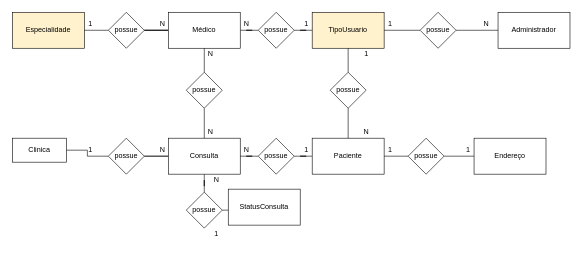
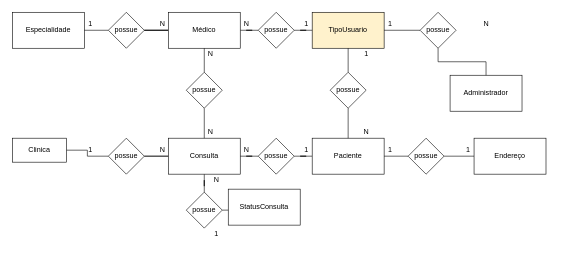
node "Especialidade": fillcolor #fff2cc -> #ffffff
node "Administrador": moved (534, 30) -> (486, 93)
